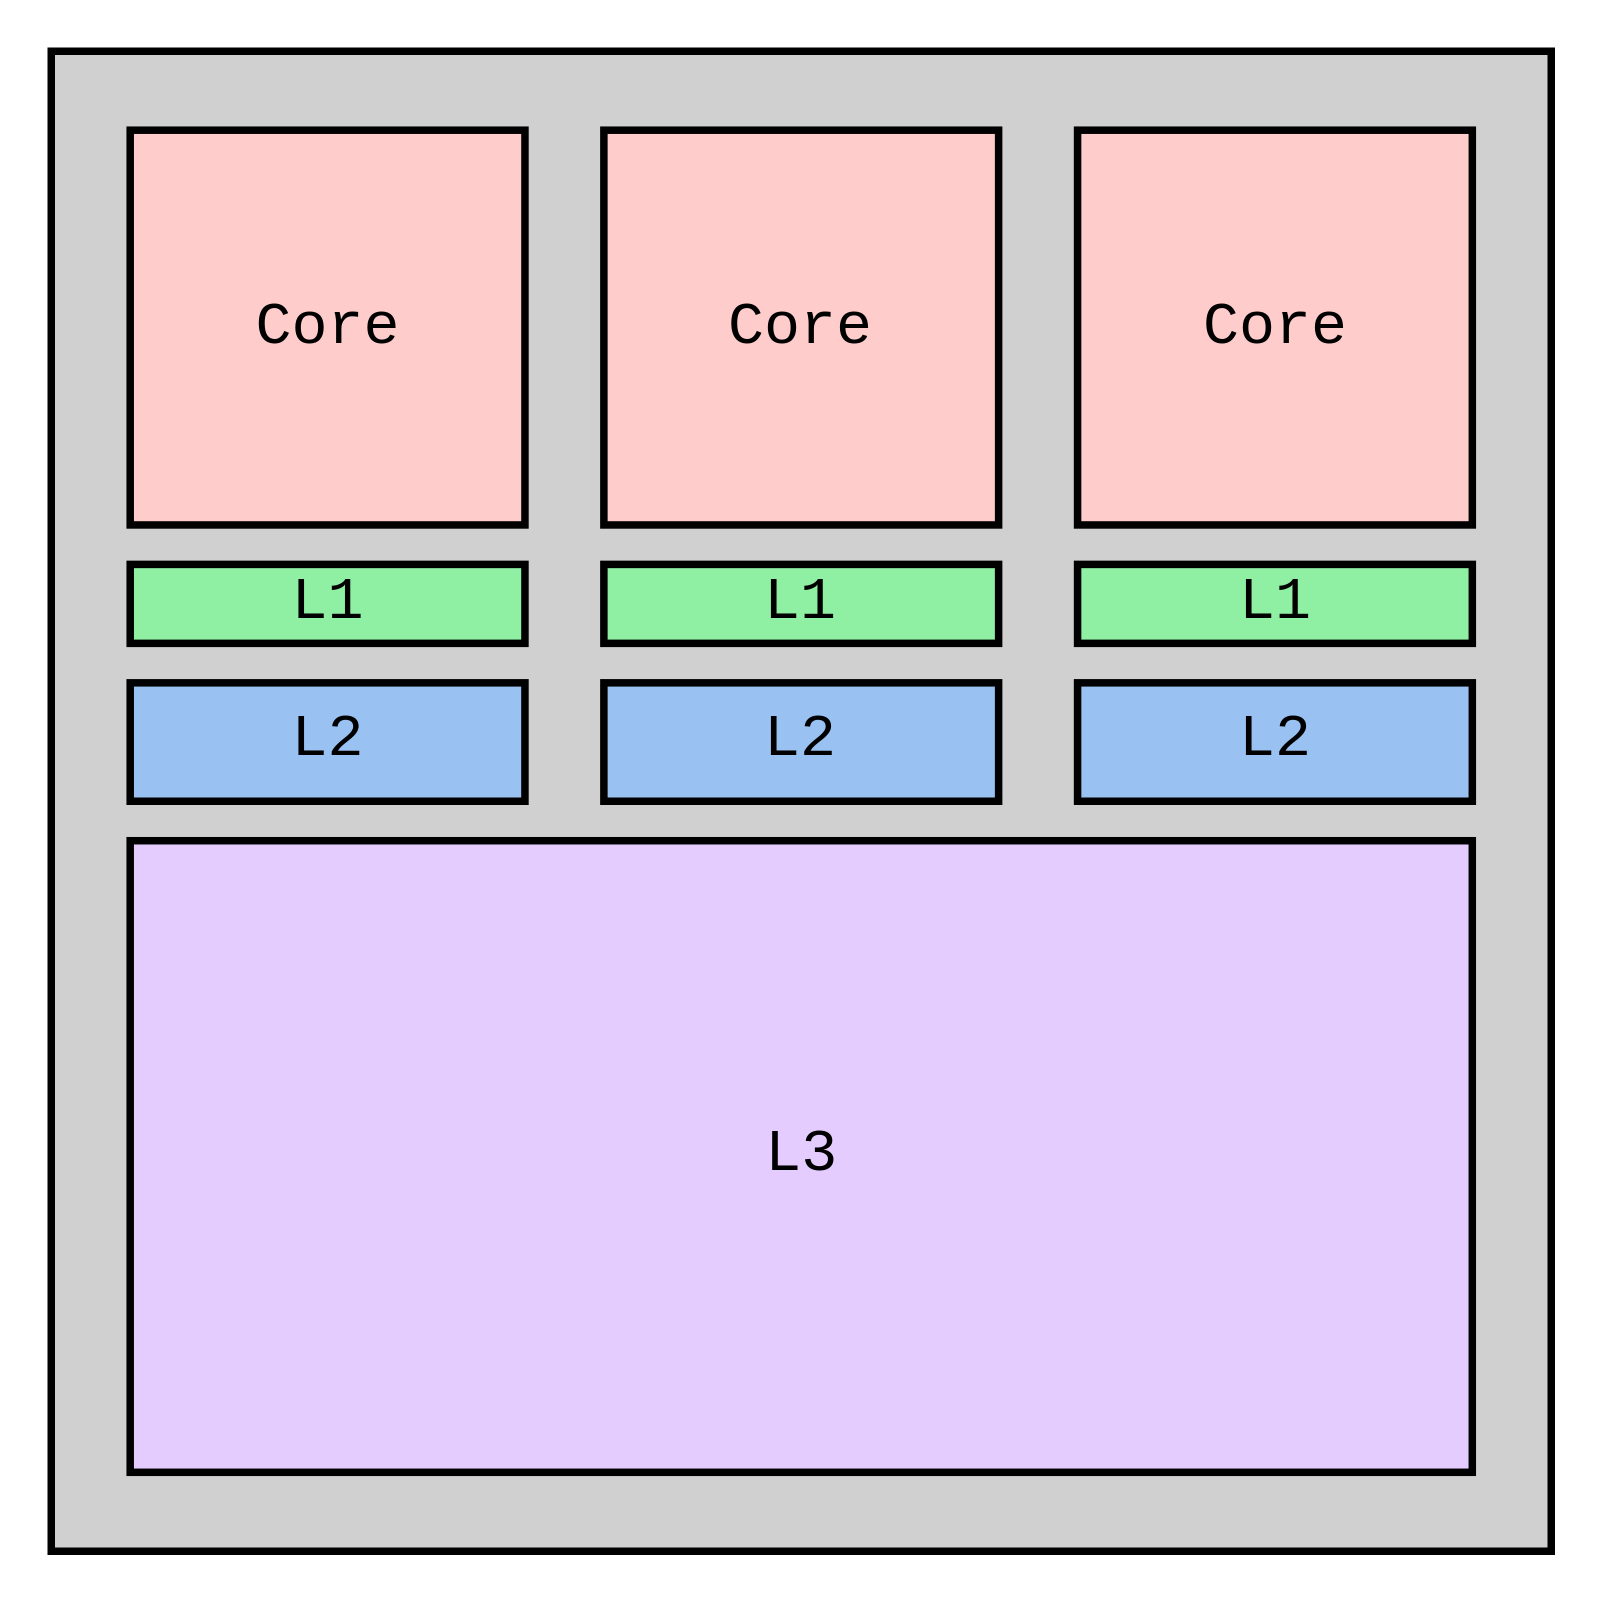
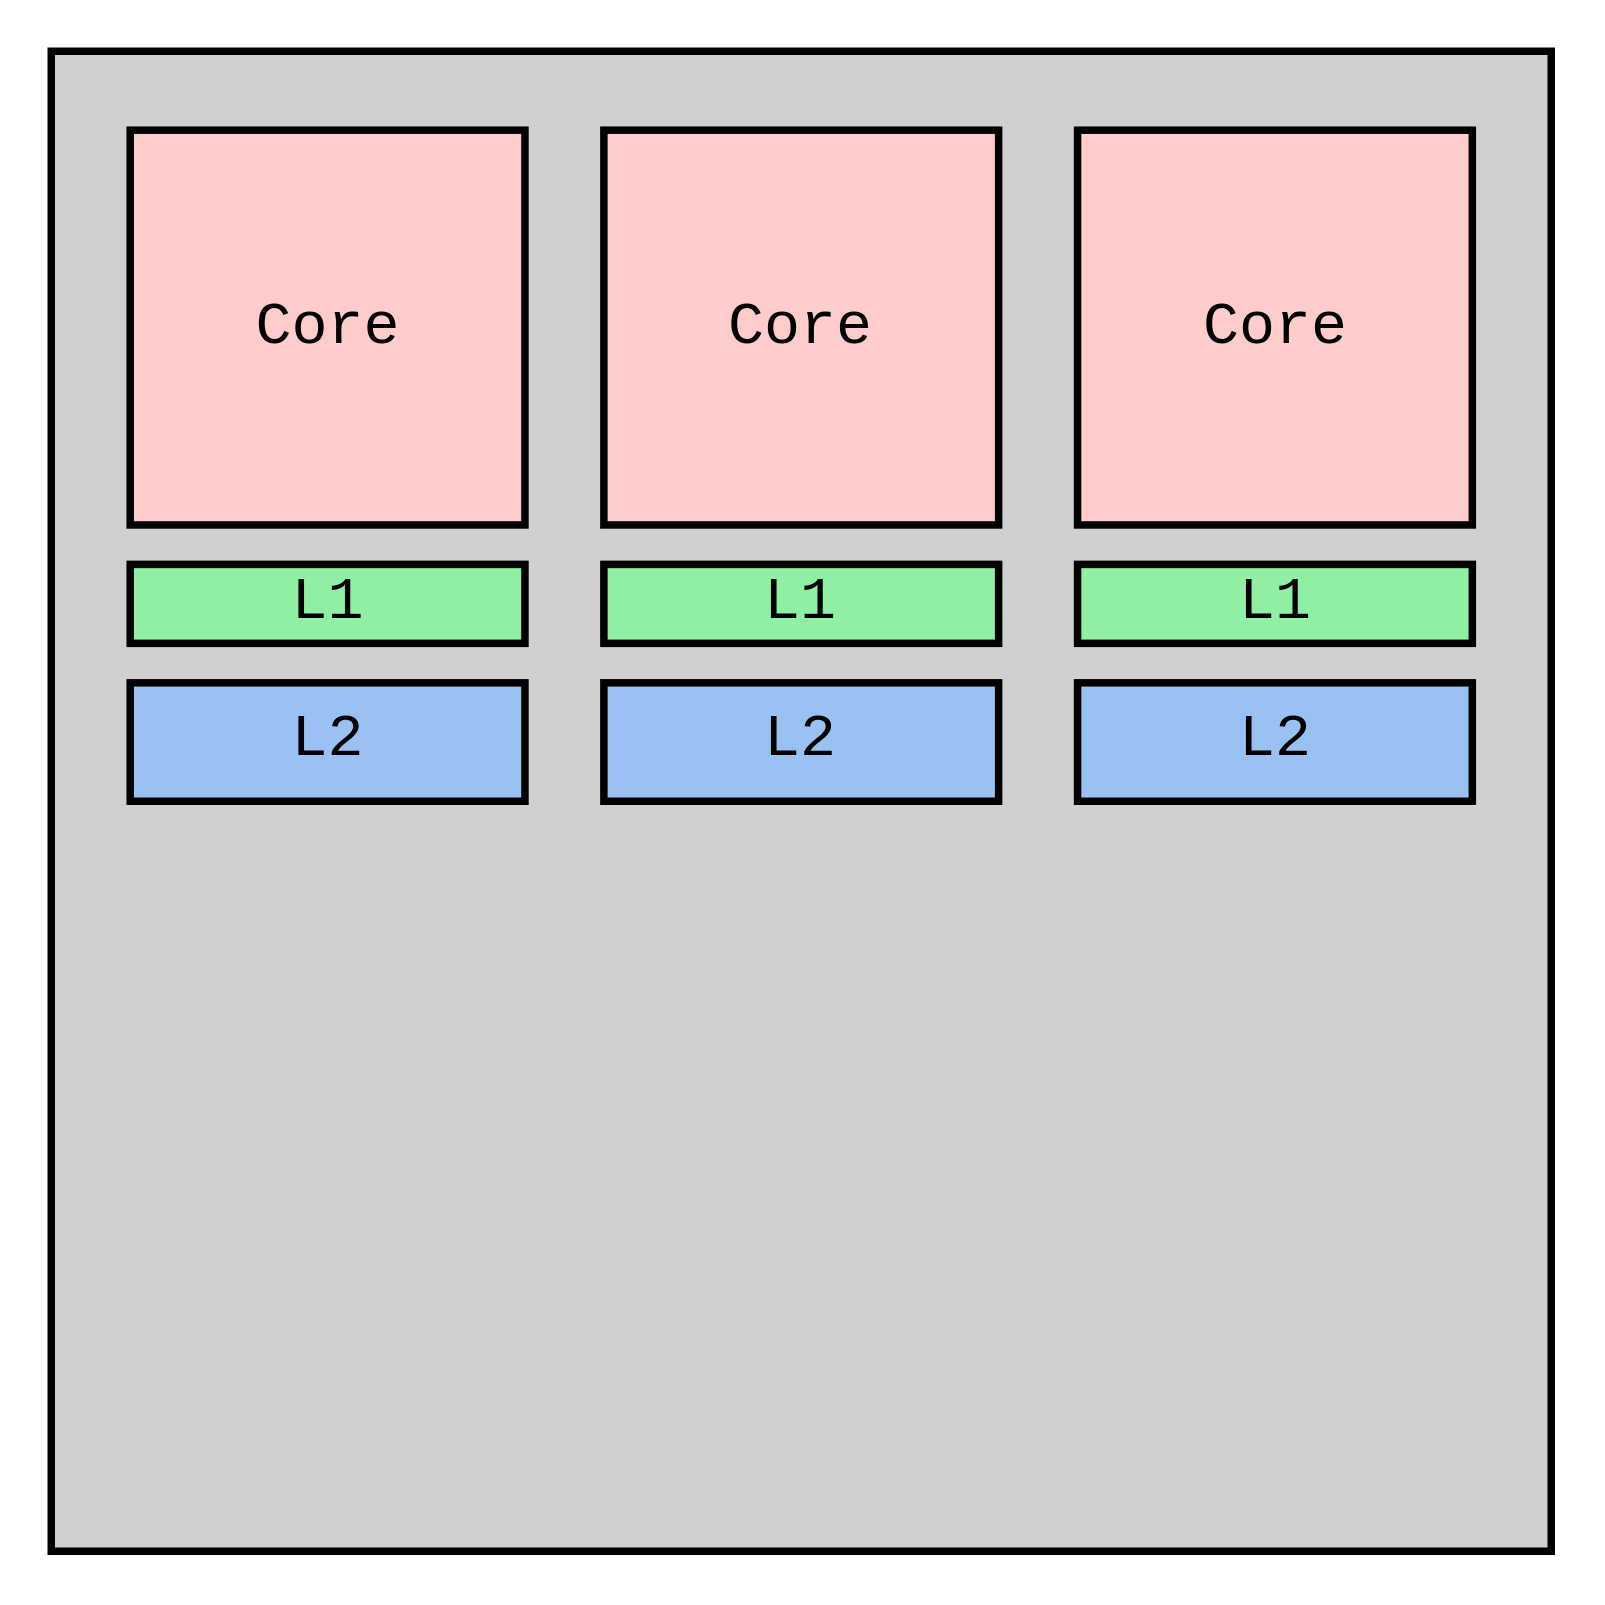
node "L3": removed
